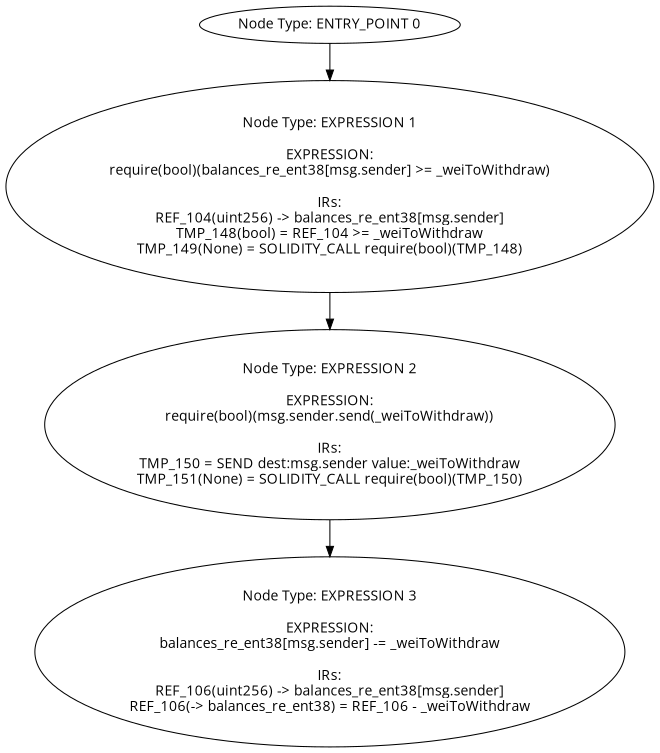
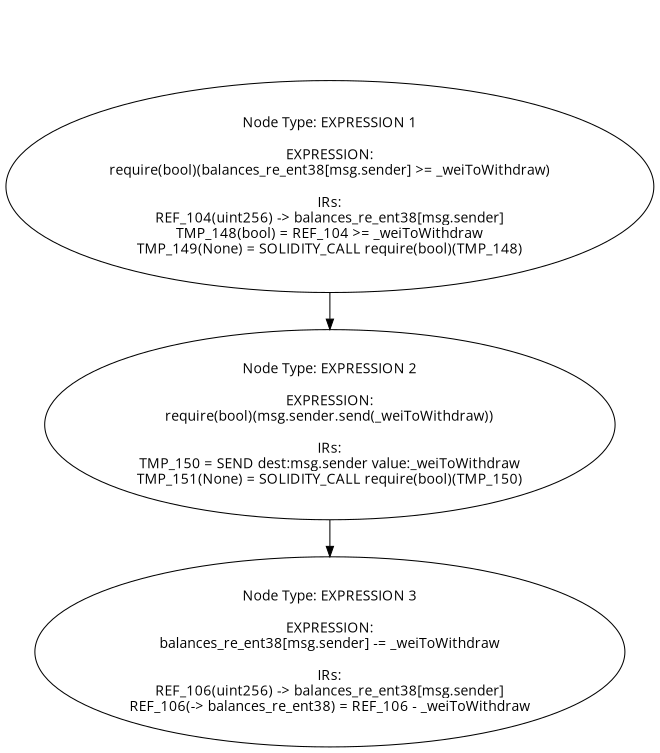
node "Node Type: ENTRY_POINT 0": removed
